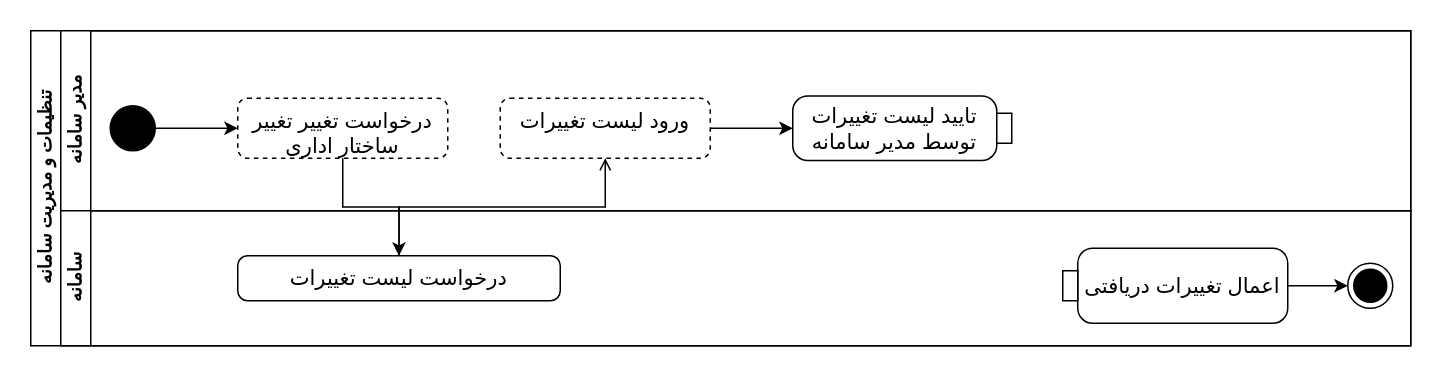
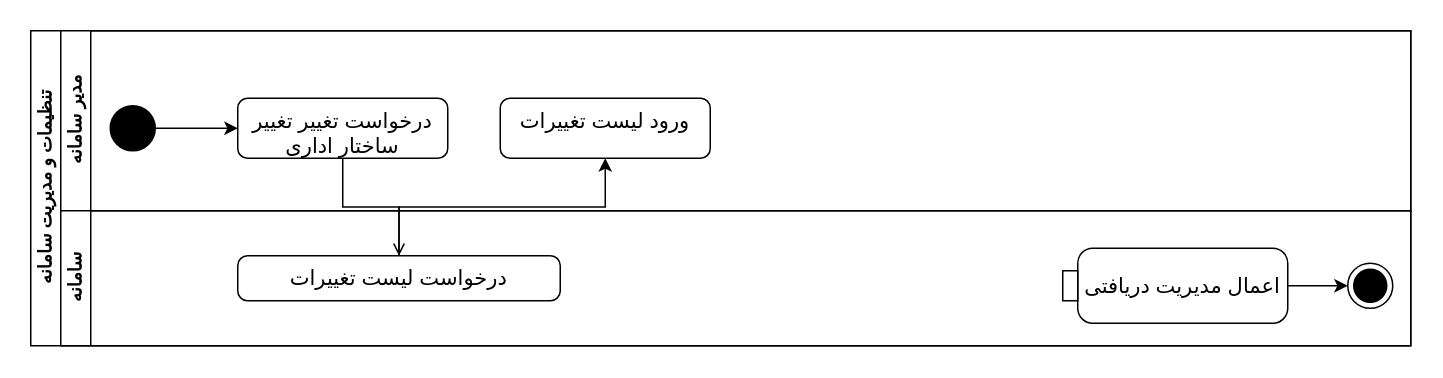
node "درخواست تغییر تغییر ساختار اداری": style dashed -> solid
node "ورود لیست تغییرات": style dashed -> solid
edge "ورود لیست تغییرات" -> "تایید لیست تغییرات توسط مدیر سامانه": removed
node "تایید لیست تغییرات توسط مدیر سامانه": removed
edge "درخواست تغییر تغییر ساختار اداری" -> "درخواست لیست تغییرات": arrowhead classic -> open
edge "درخواست لیست تغییرات" -> "ورود لیست تغییرات": arrowhead open -> classic
node "اعمال تغییرات دریافتی": label "اعمال تغییرات دریافتی" -> "اعمال مدیریت دریافتی"
